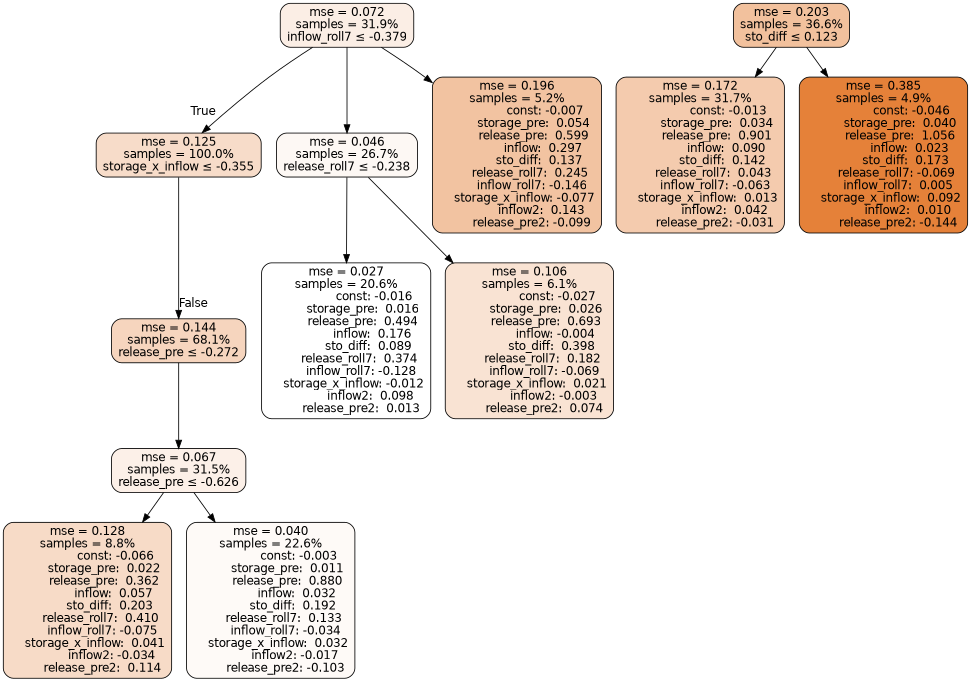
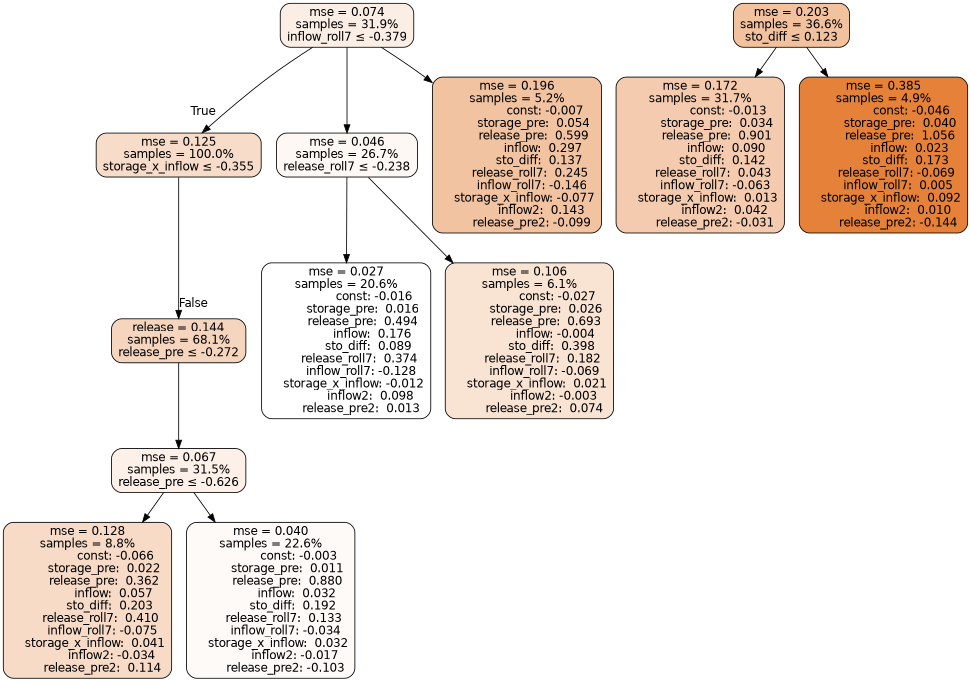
node "mse = 0.072 samples = 31.9% inflow_roll7 ≤ -0.379": label "mse = 0.072 samples = 31.9% inflow_roll7 ≤ -0.379" -> "mse = 0.074 samples = 31.9% inflow_roll7 ≤ -0.379"
node "mse = 0.144 samples = 68.1% release_pre ≤ -0.272": label "mse = 0.144 samples = 68.1% release_pre ≤ -0.272" -> "release = 0.144 samples = 68.1% release_pre ≤ -0.272"
